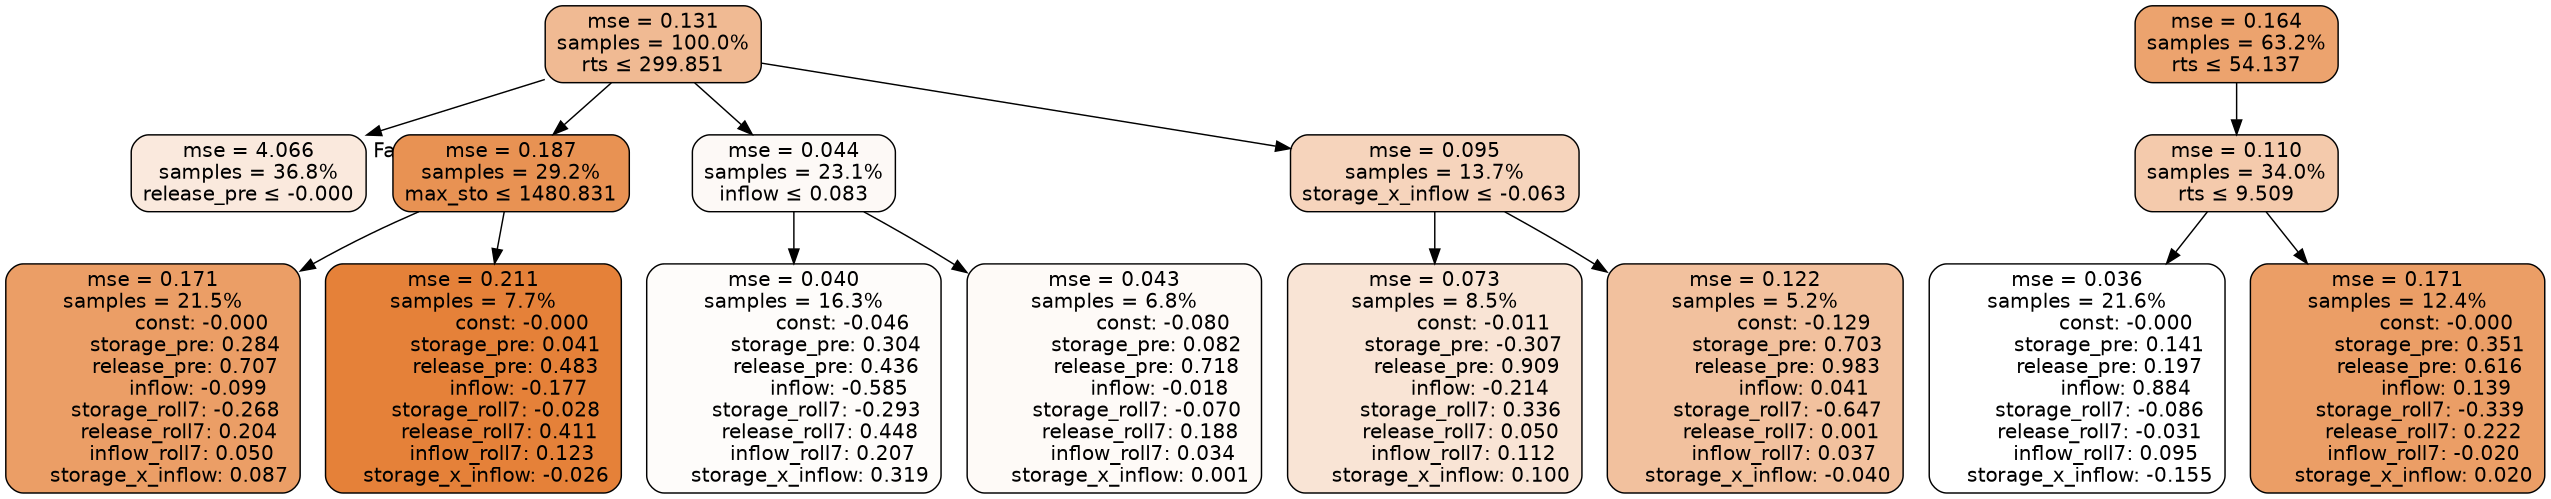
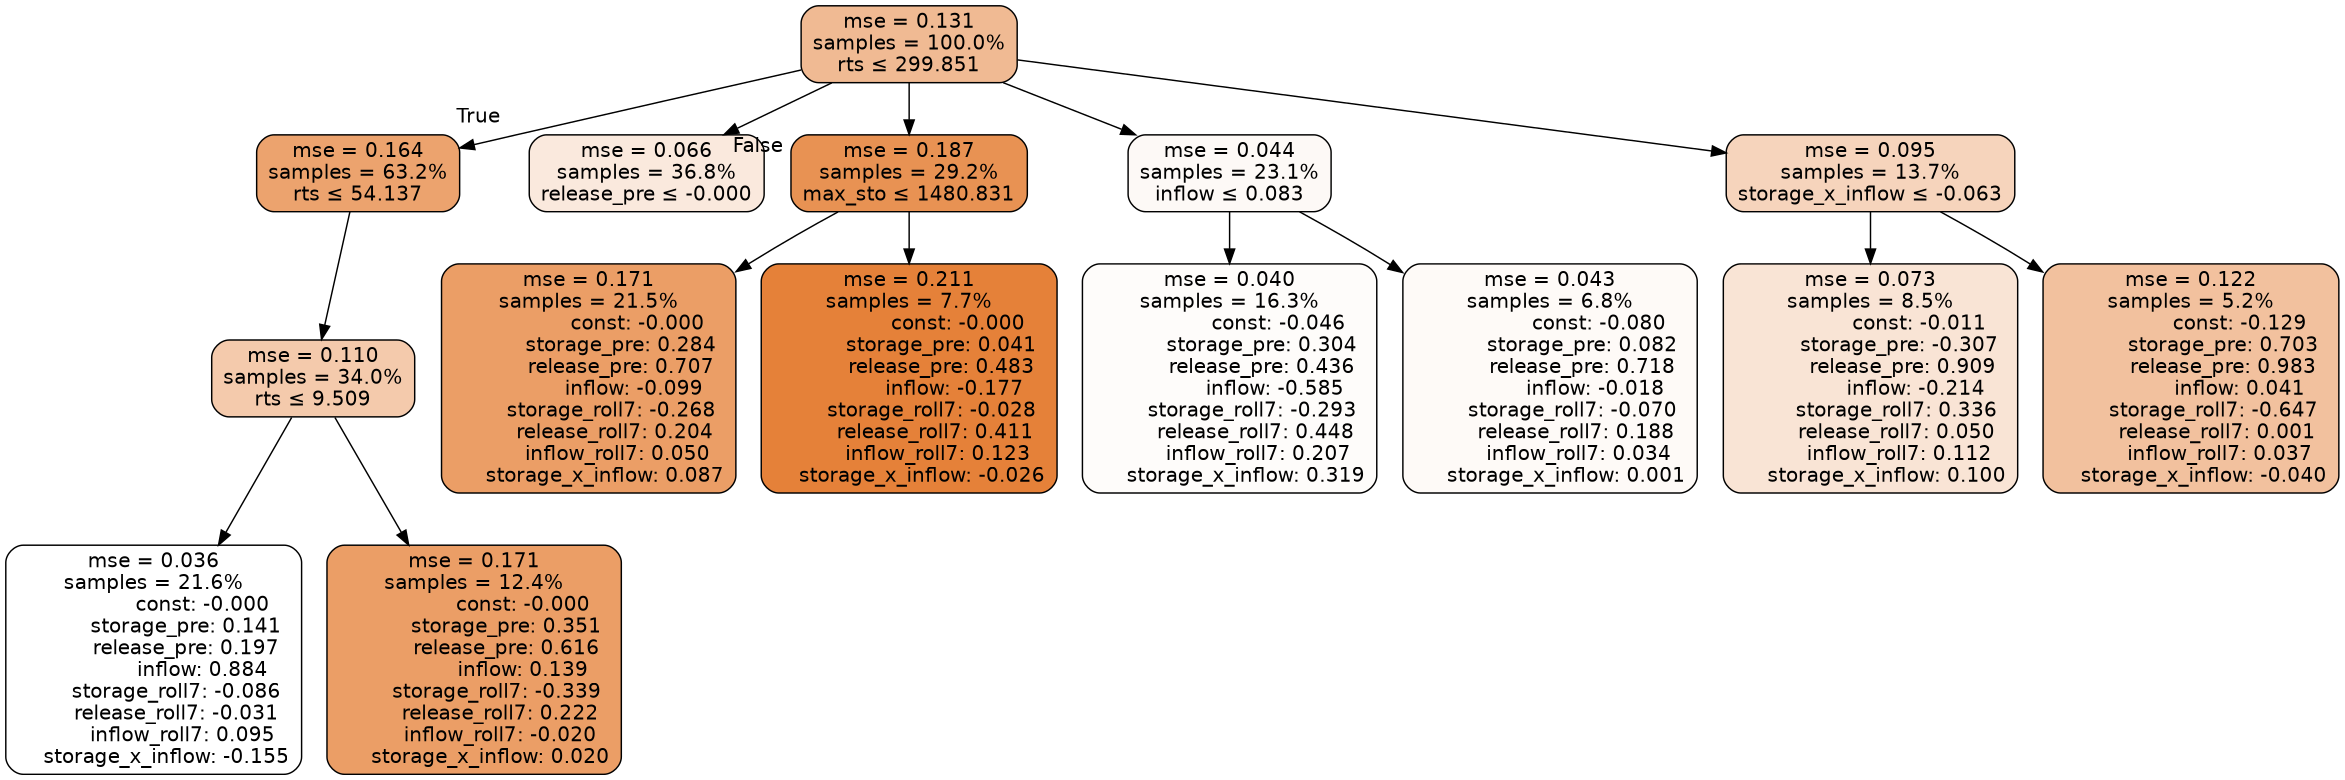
edge "mse = 0.131 samples = 100.0% rts ≤ 299.851" -> "mse = 0.164 samples = 63.2% rts ≤ 54.137": added
node "mse = 4.066 samples = 36.8% release_pre ≤ -0.000": label "mse = 4.066 samples = 36.8% release_pre ≤ -0.000" -> "mse = 0.066 samples = 36.8% release_pre ≤ -0.000"
